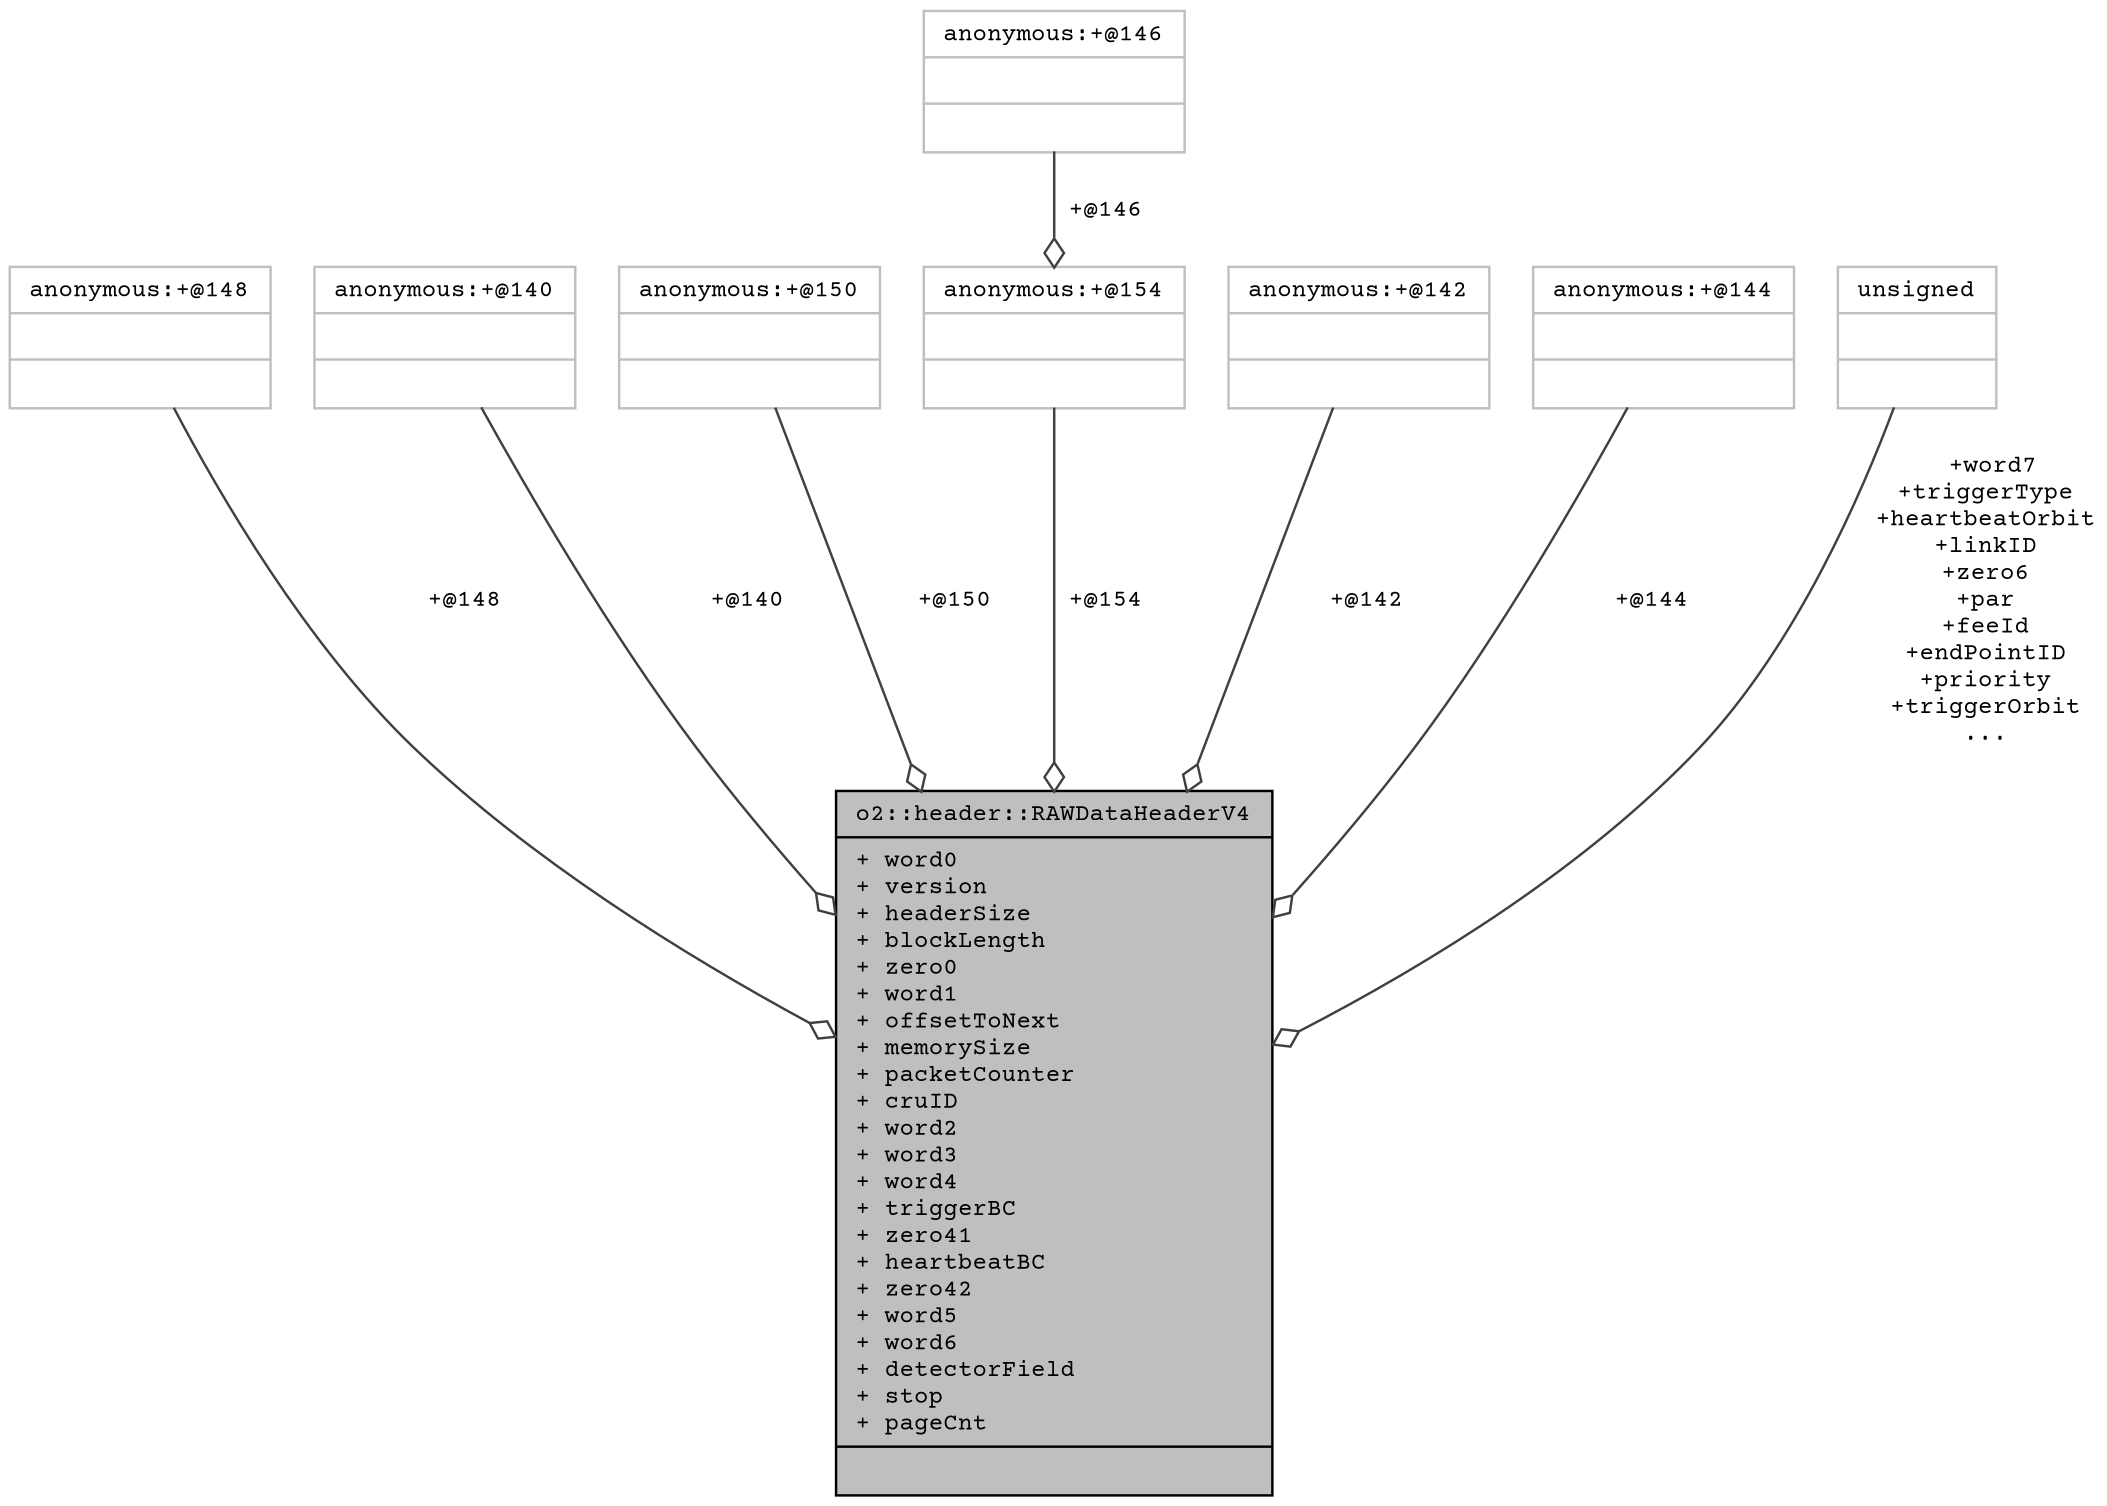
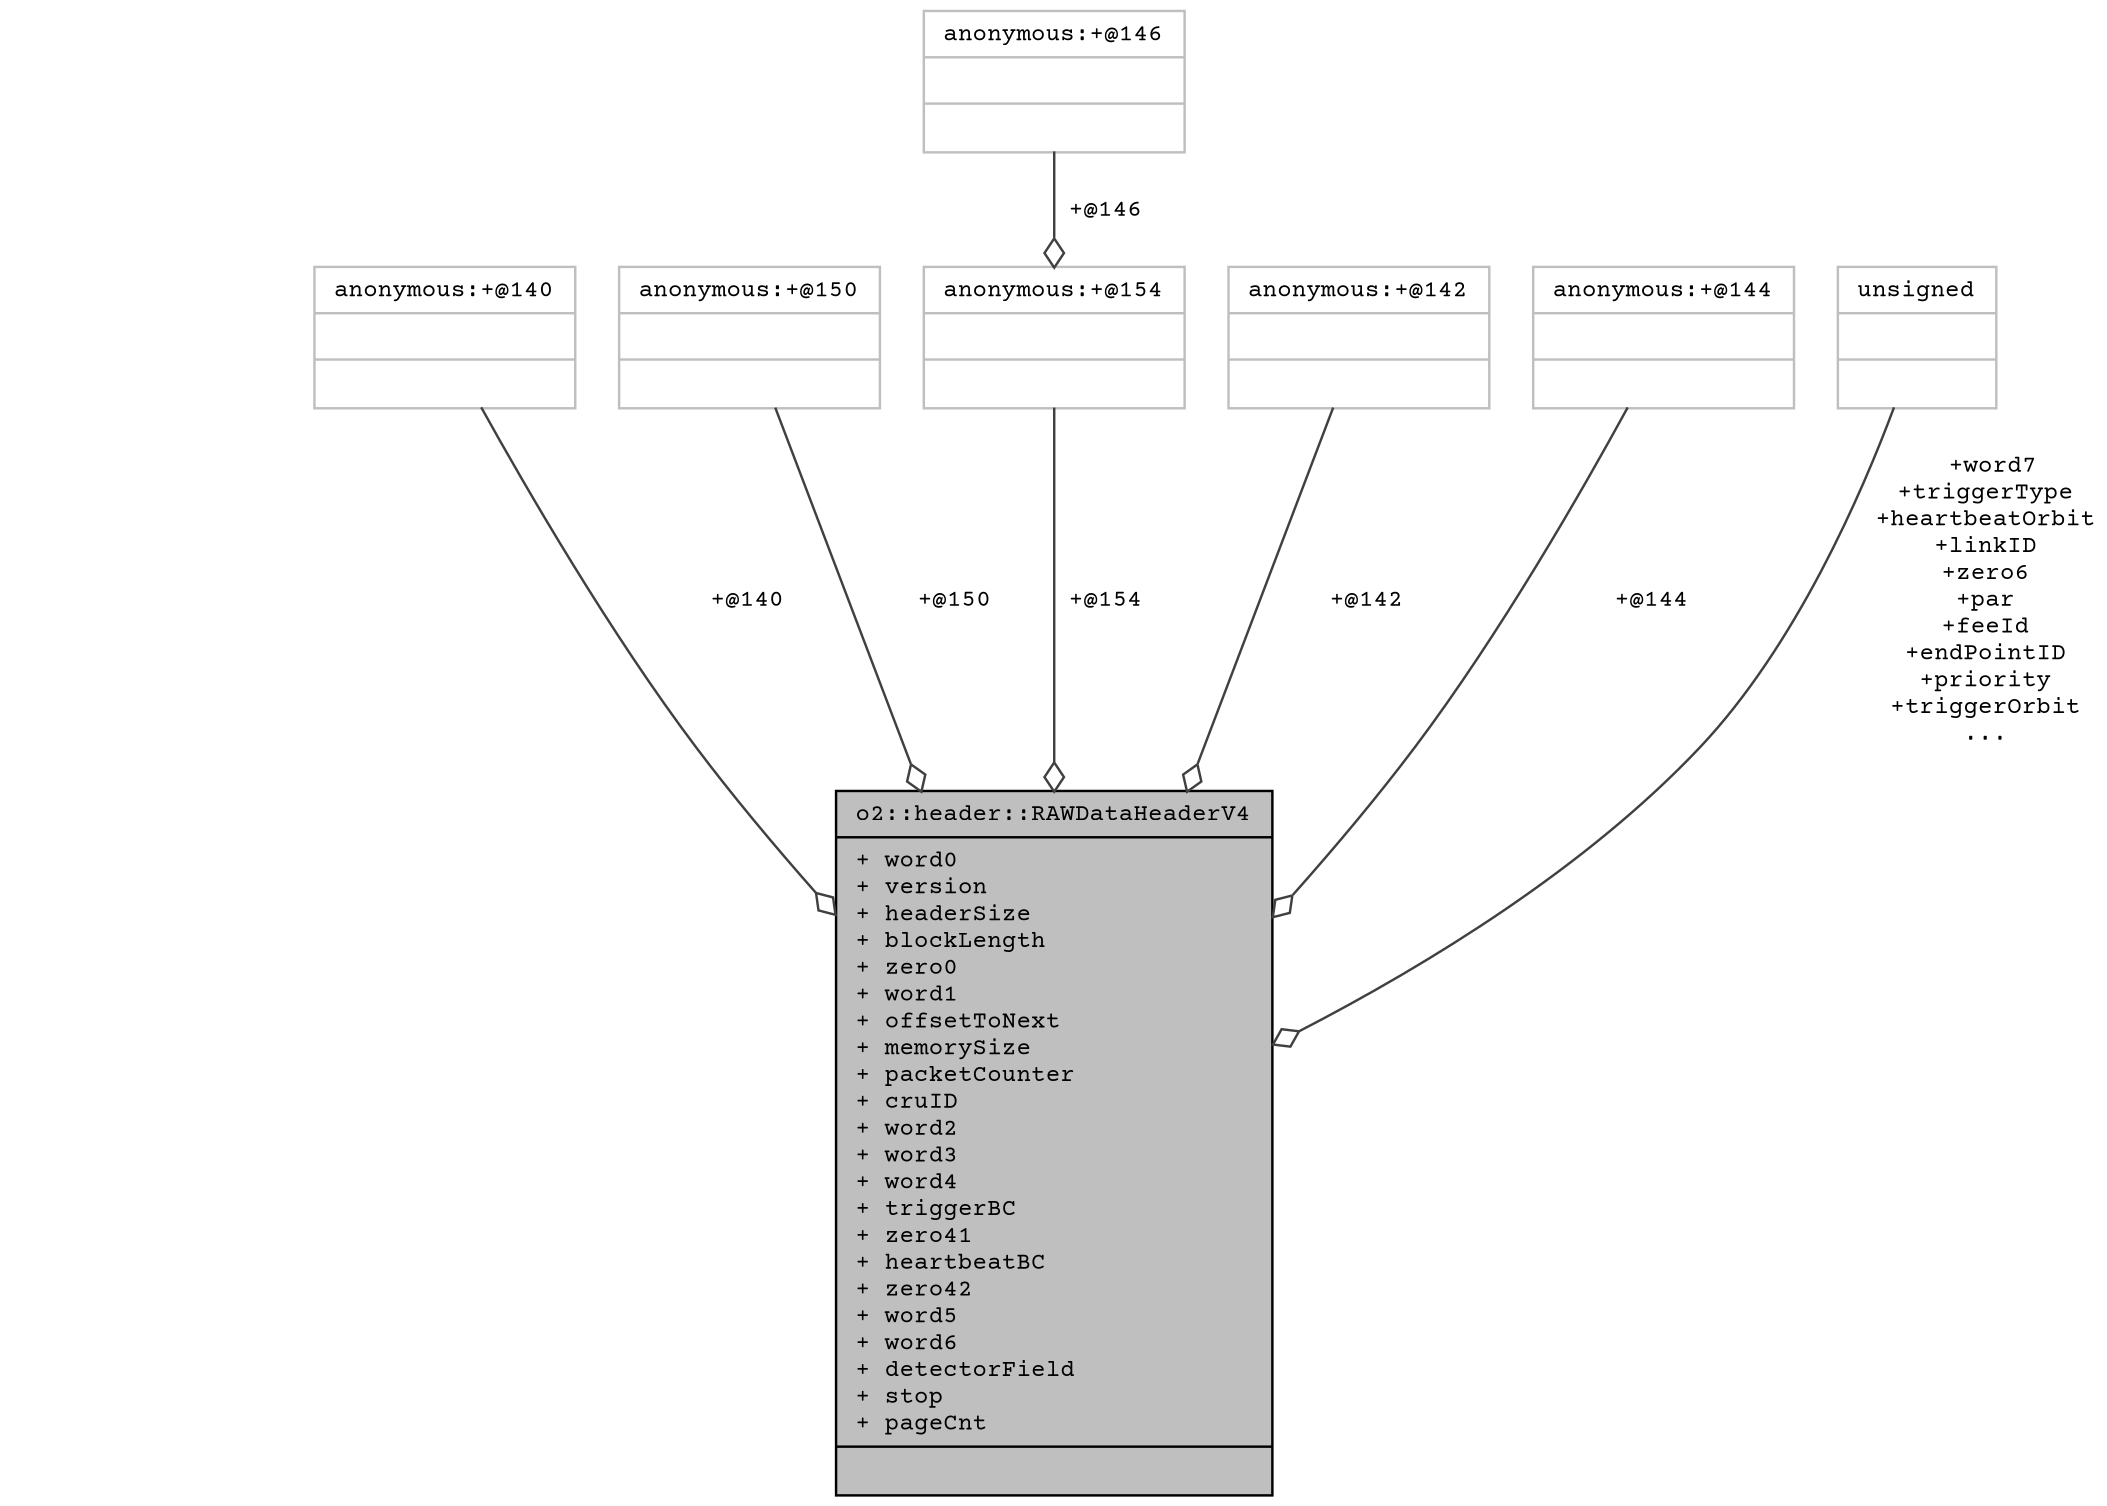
node "anonymous:+@148": removed
